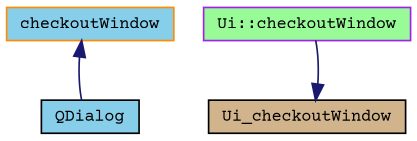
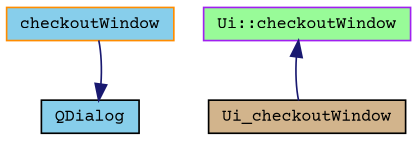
edge "Ui::checkoutWindow" -> "Ui_checkoutWindow": reversed
edge "QDialog" -> "checkoutWindow": reversed
